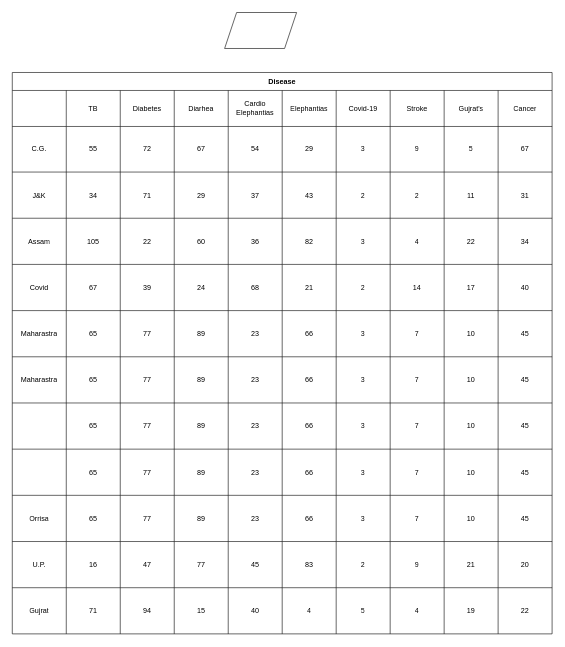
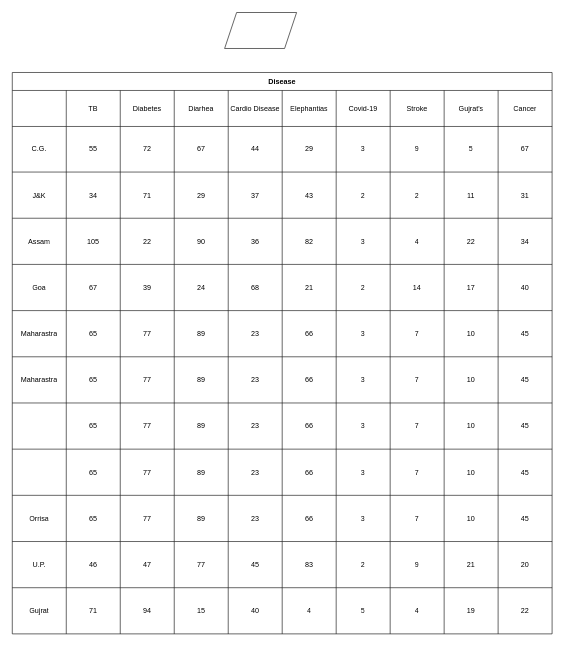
node "Cardio Elephantias": label "Cardio Elephantias" -> "Cardio Disease"
node "54": label "54" -> "44"
node "60": label "60" -> "90"
node "Covid": label "Covid" -> "Goa"
node "16": label "16" -> "46"
